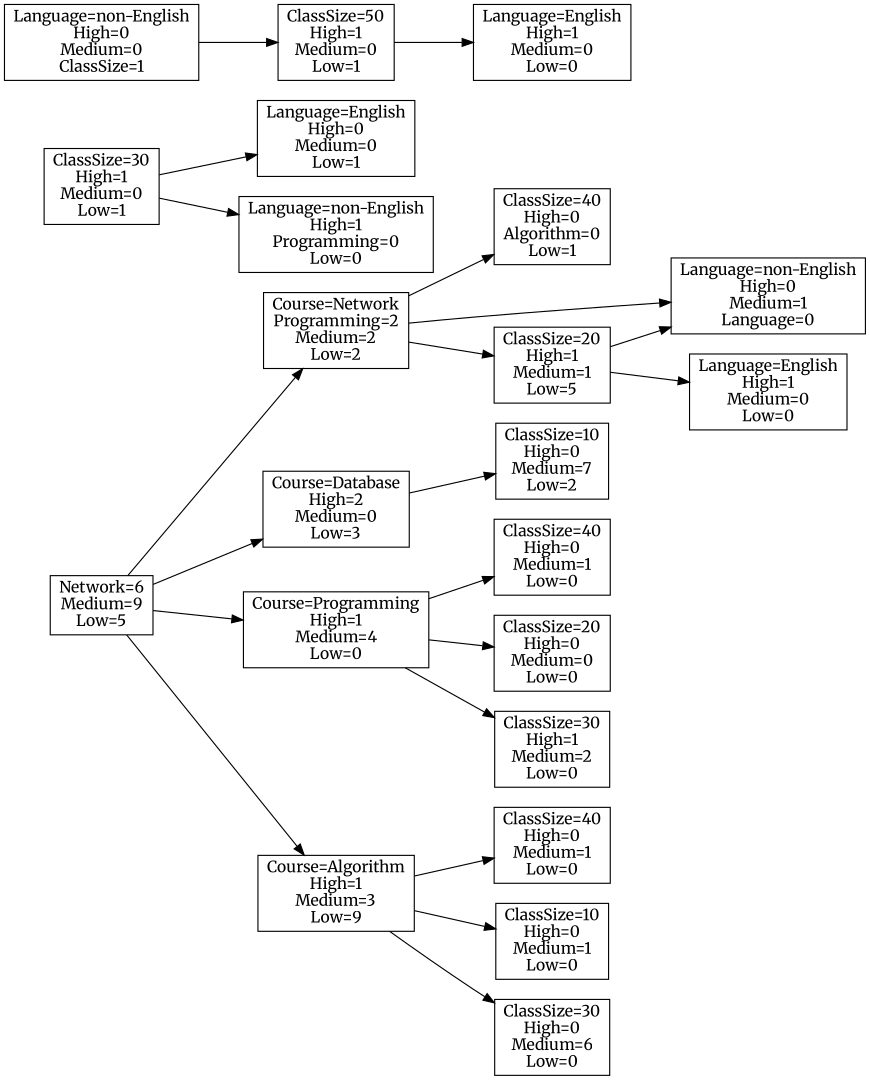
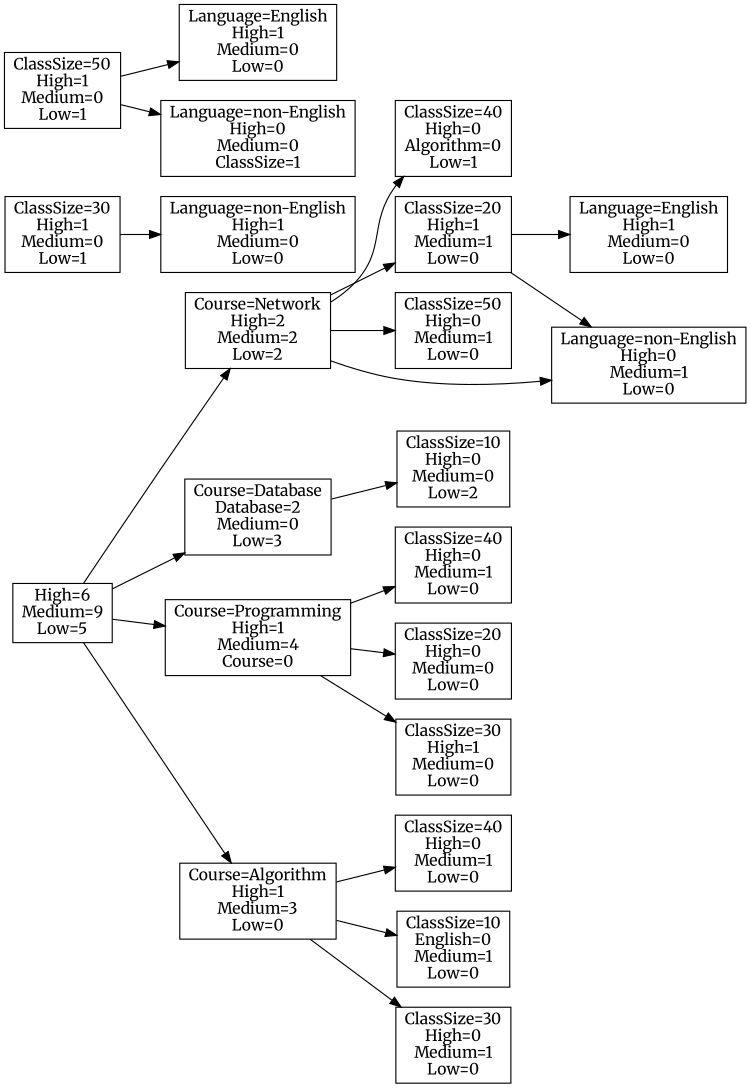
edge "Language=non-English High=0 Medium=0 ClassSize=1" -> "ClassSize=50 High=1 Medium=0 Low=1": reversed
node "Language=English High=0 Medium=0 Low=1": removed
node "Language=non-English High=1 Programming=0 Low=0": label "Language=non-English High=1 Programming=0 Low=0" -> "Language=non-English High=1 Medium=0 Low=0"
node "Language=non-English High=0 Medium=1 Language=0": label "Language=non-English High=0 Medium=1 Language=0" -> "Language=non-English High=0 Medium=1 Low=0"
node "Course=Network Programming=2 Medium=2 Low=2": label "Course=Network Programming=2 Medium=2 Low=2" -> "Course=Network High=2 Medium=2 Low=2"
node "ClassSize=50 High=0 Medium=1 Low=0": added
node "ClassSize=20 High=1 Medium=1 Low=5": label "ClassSize=20 High=1 Medium=1 Low=5" -> "ClassSize=20 High=1 Medium=1 Low=0"
node "ClassSize=10 High=0 Medium=7 Low=2": label "ClassSize=10 High=0 Medium=7 Low=2" -> "ClassSize=10 High=0 Medium=0 Low=2"
node "Course=Database High=2 Medium=0 Low=3": label "Course=Database High=2 Medium=0 Low=3" -> "Course=Database Database=2 Medium=0 Low=3"
node "Network=6 Medium=9 Low=5": label "Network=6 Medium=9 Low=5" -> "High=6 Medium=9 Low=5"
node "Course=Programming High=1 Medium=4 Low=0": label "Course=Programming High=1 Medium=4 Low=0" -> "Course=Programming High=1 Medium=4 Course=0"
node "ClassSize=30 High=1 Medium=2 Low=0": label "ClassSize=30 High=1 Medium=2 Low=0" -> "ClassSize=30 High=1 Medium=0 Low=0"
node "Course=Algorithm High=1 Medium=3 Low=9": label "Course=Algorithm High=1 Medium=3 Low=9" -> "Course=Algorithm High=1 Medium=3 Low=0"
node "ClassSize=10 High=0 Medium=1 Low=0": label "ClassSize=10 High=0 Medium=1 Low=0" -> "ClassSize=10 English=0 Medium=1 Low=0"
node "ClassSize=30 High=0 Medium=6 Low=0": label "ClassSize=30 High=0 Medium=6 Low=0" -> "ClassSize=30 High=0 Medium=1 Low=0"
